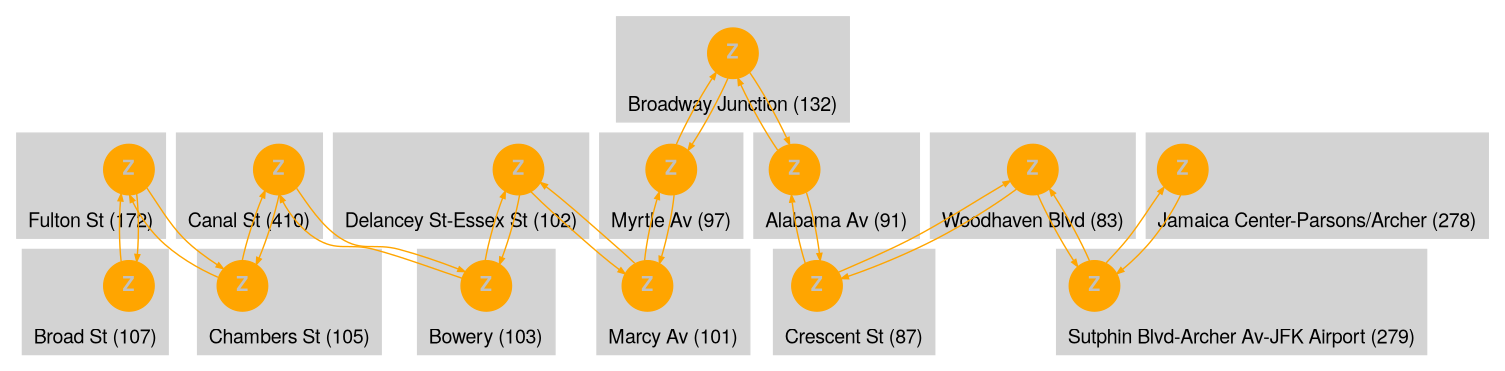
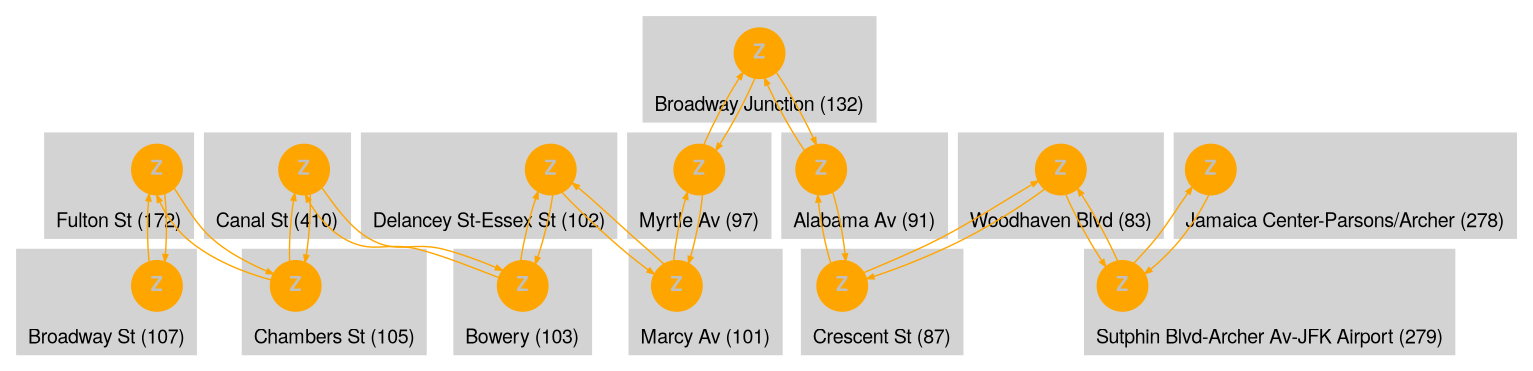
cluster "Broad St (107)": label "Broad St (107)" -> "Broadway St (107)"
